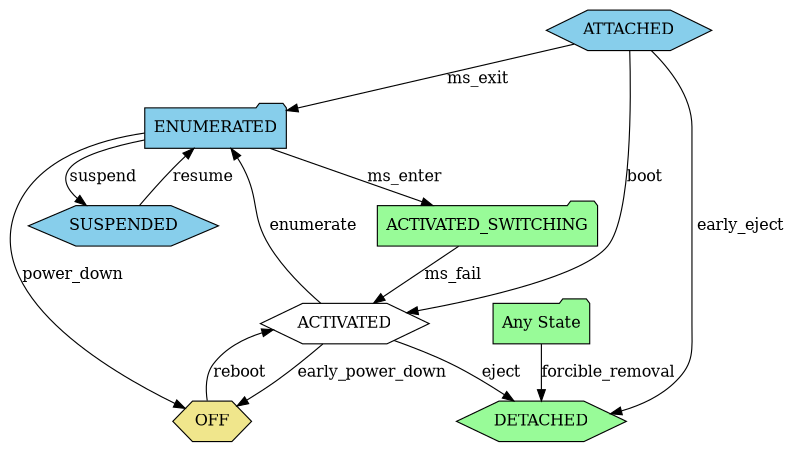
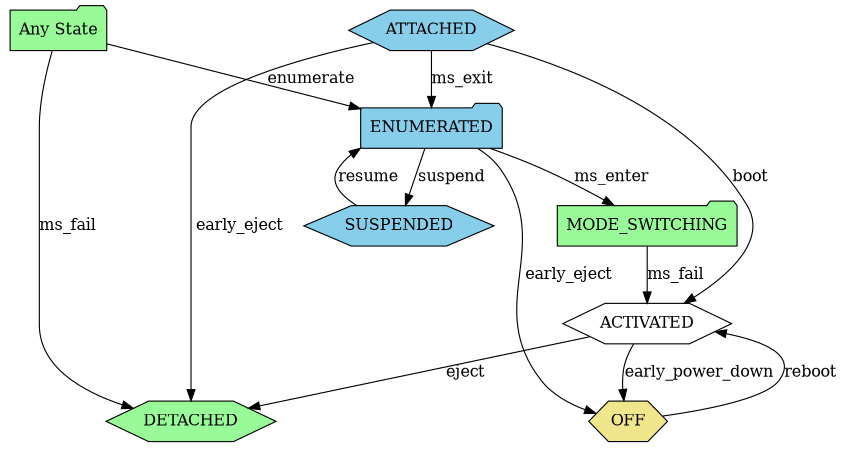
node "ACTIVATED_SWITCHING": label "ACTIVATED_SWITCHING" -> "MODE_SWITCHING"
edge "ACTIVATED" -> "ENUMERATED": now "Any State" -> "ENUMERATED"
edge "ENUMERATED" -> "OFF": label "power_down  " -> " early_eject"
edge "Any State" -> "DETACHED": label "forcible_removal" -> "ms_fail"
